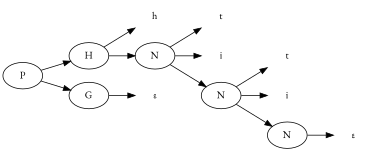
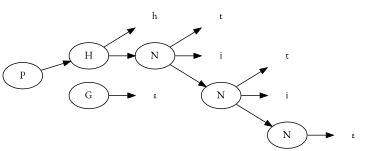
edge "P" -> "G": removed
